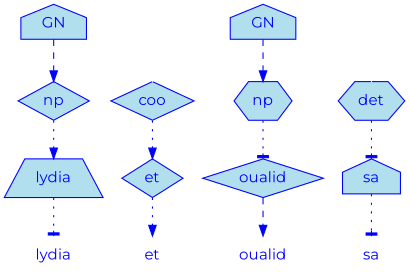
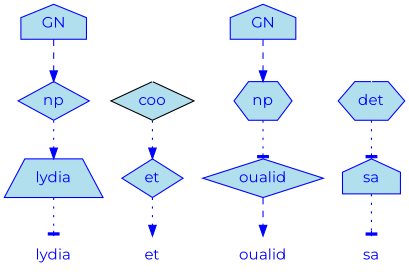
node "coo": color blue -> black
